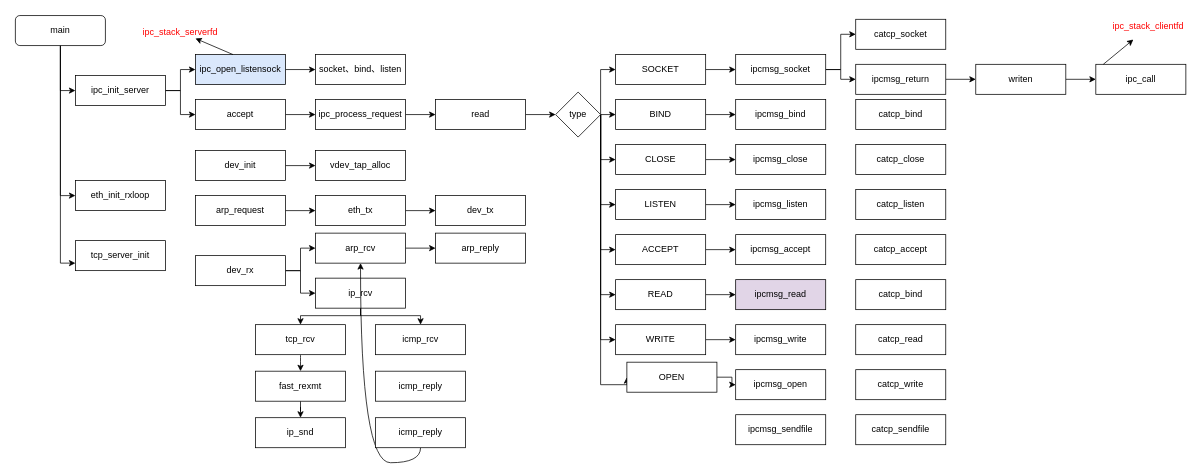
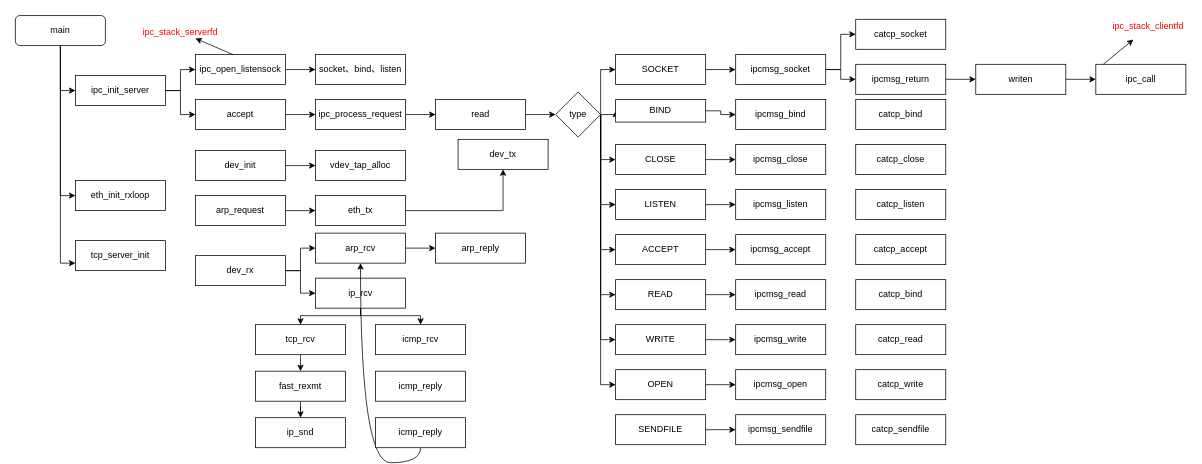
node "ipc_open_listensock": fillcolor #dae8fc -> #ffffff
node "BIND": size 90x30 -> 90x23
node "dev_tx": moved (480, 210) -> (503, 154)
node "ipcmsg_read": fillcolor #e1d5e7 -> #ffffff
node "OPEN": moved (672, 377) -> (660, 384)
node "SENDFILE": added
edge "SENDFILE" -> "ipcmsg_sendfile": added
